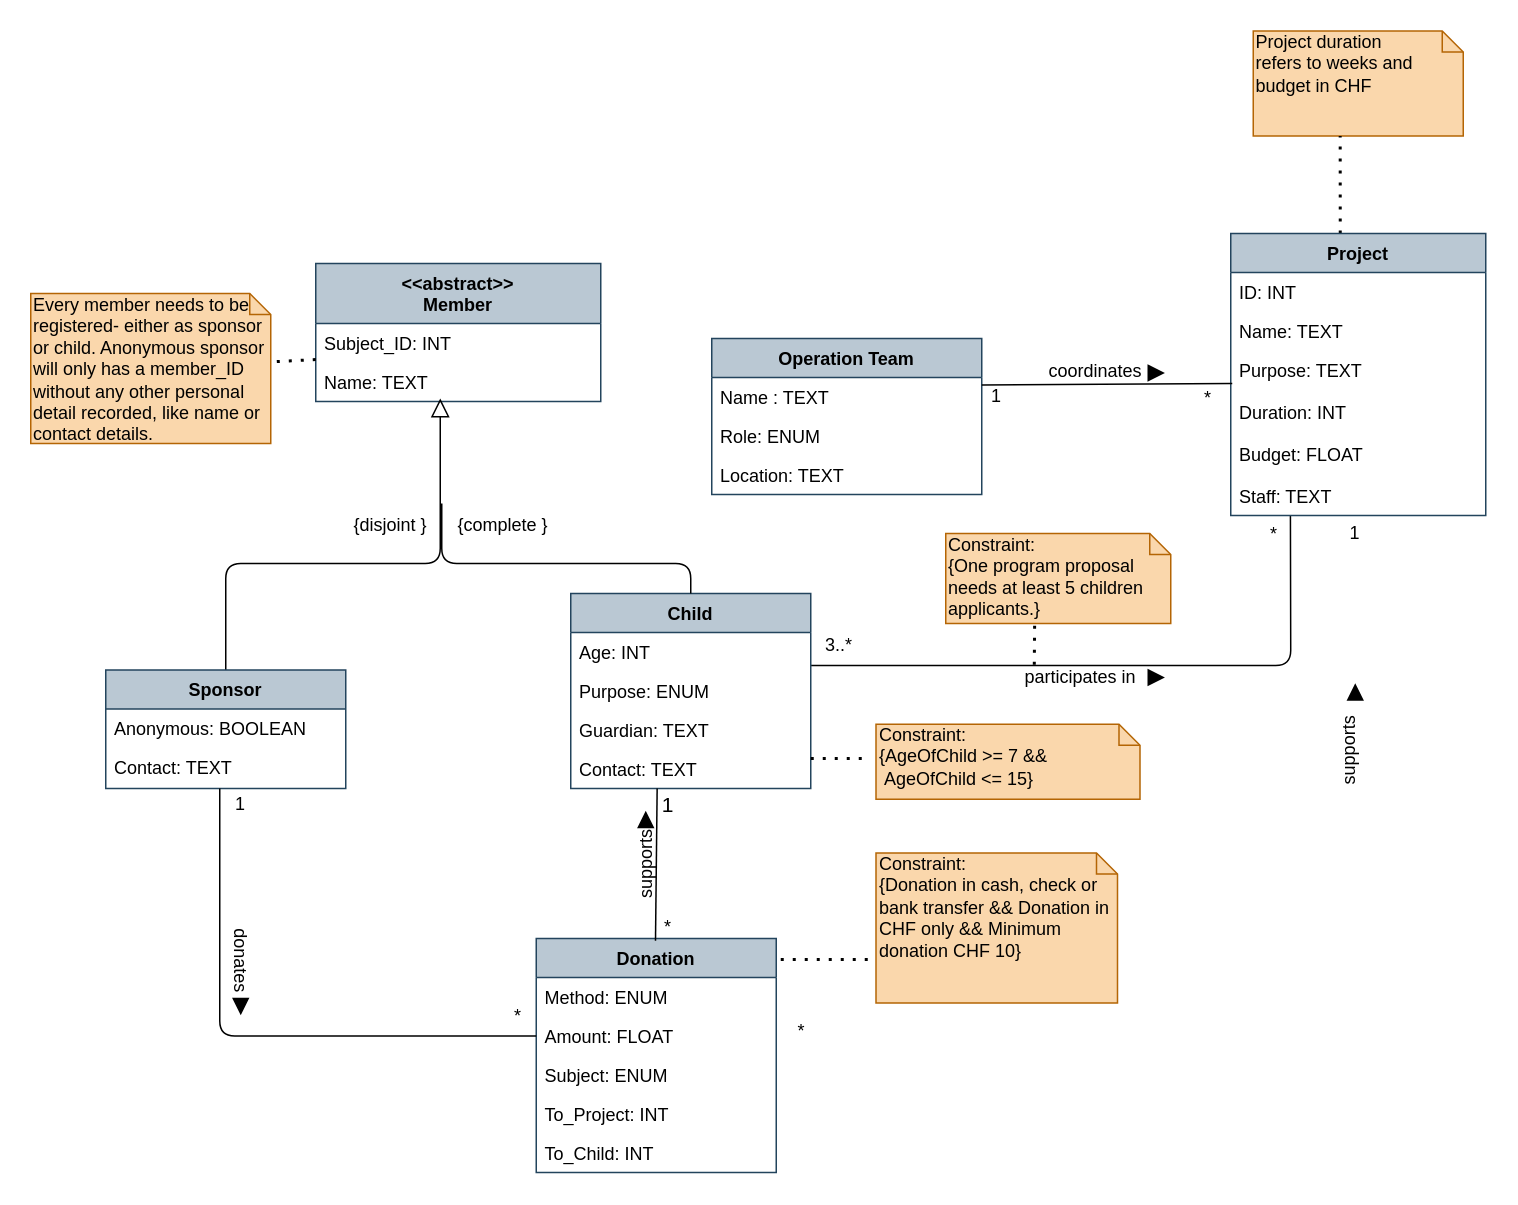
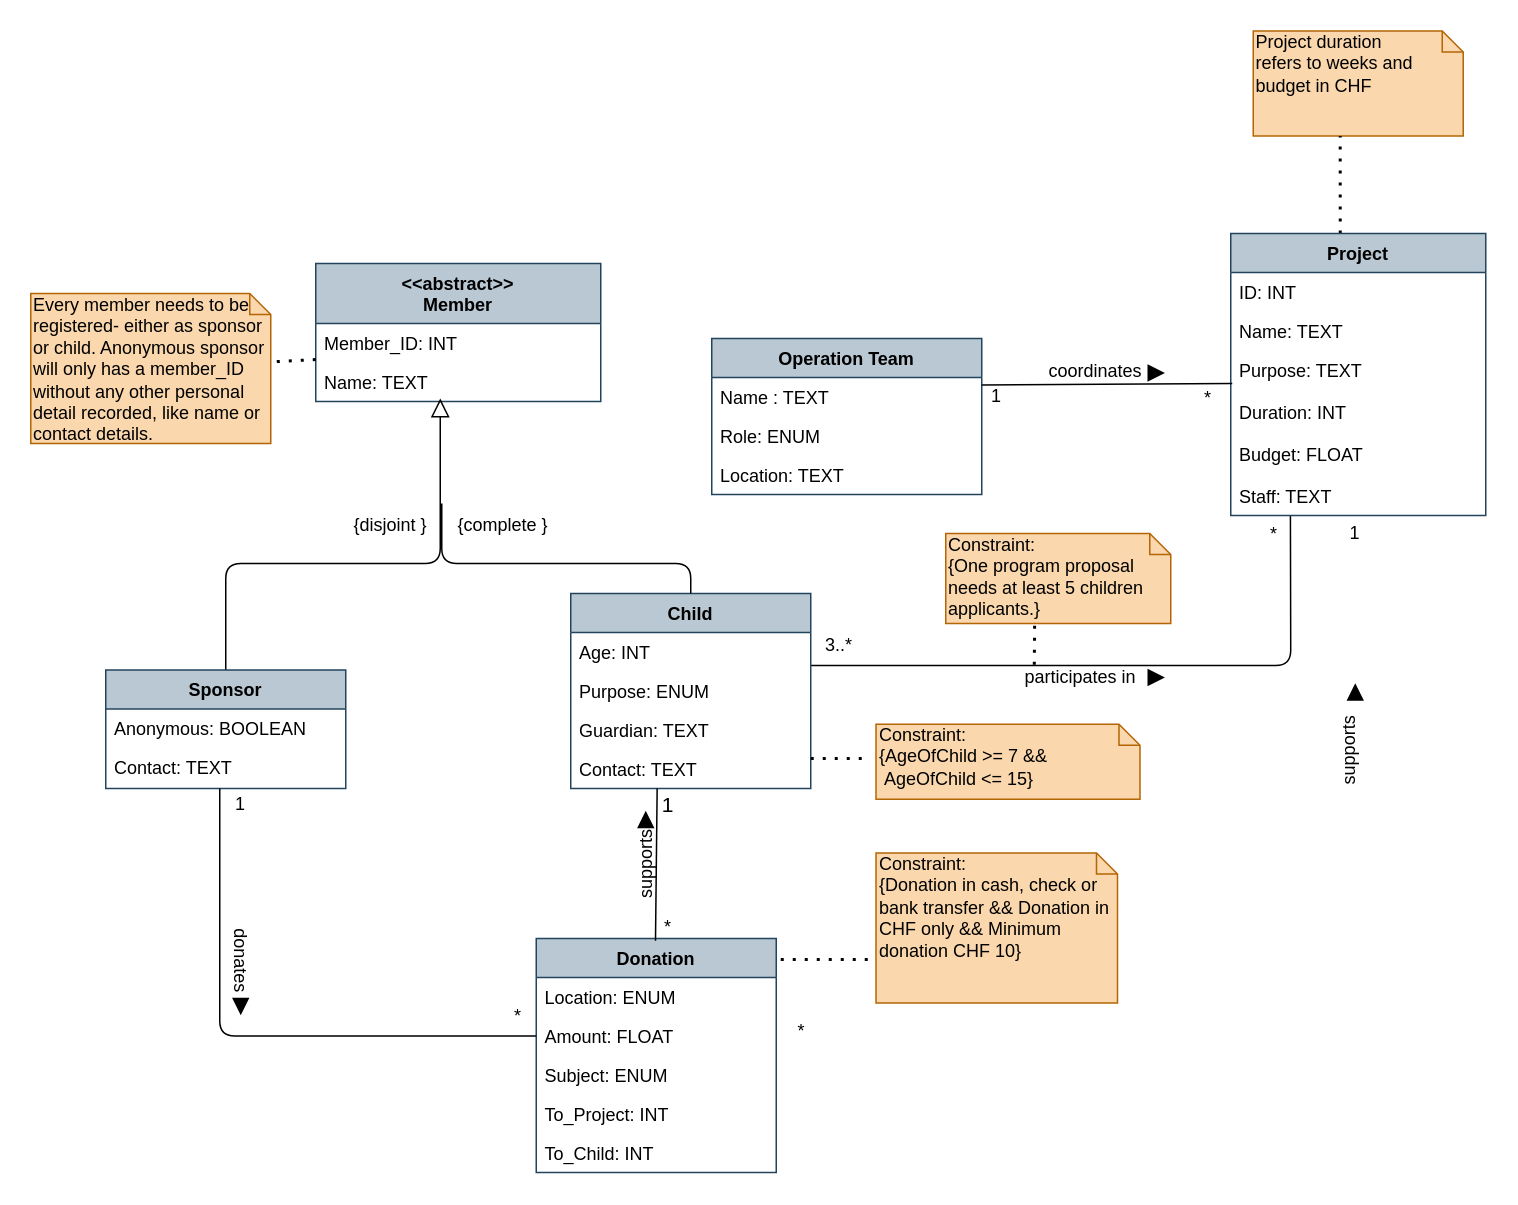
node "Subject_ID: INT": label "Subject_ID: INT" -> "Member_ID: INT"
node "Method: ENUM": label "Method: ENUM" -> "Location: ENUM"
